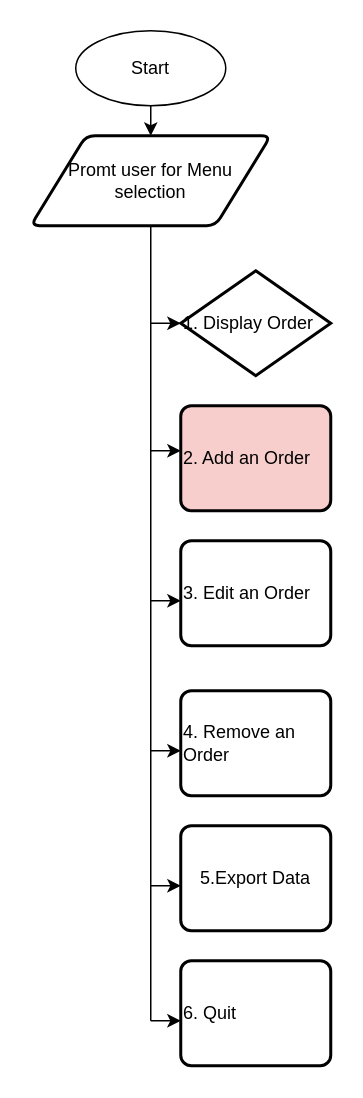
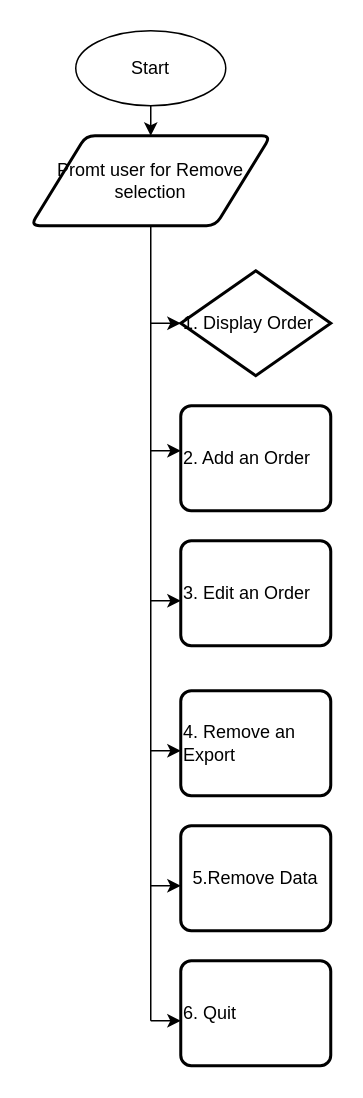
node "Promt user for Menu selection": label "Promt user for Menu selection" -> "Promt user for Remove selection"
node "2. Add an Order": fillcolor #f8cecc -> #ffffff
node "4. Remove an Order": label "4. Remove an Order" -> "4. Remove an Export"
node "5.Export Data": label "5.Export Data" -> "5.Remove Data"
